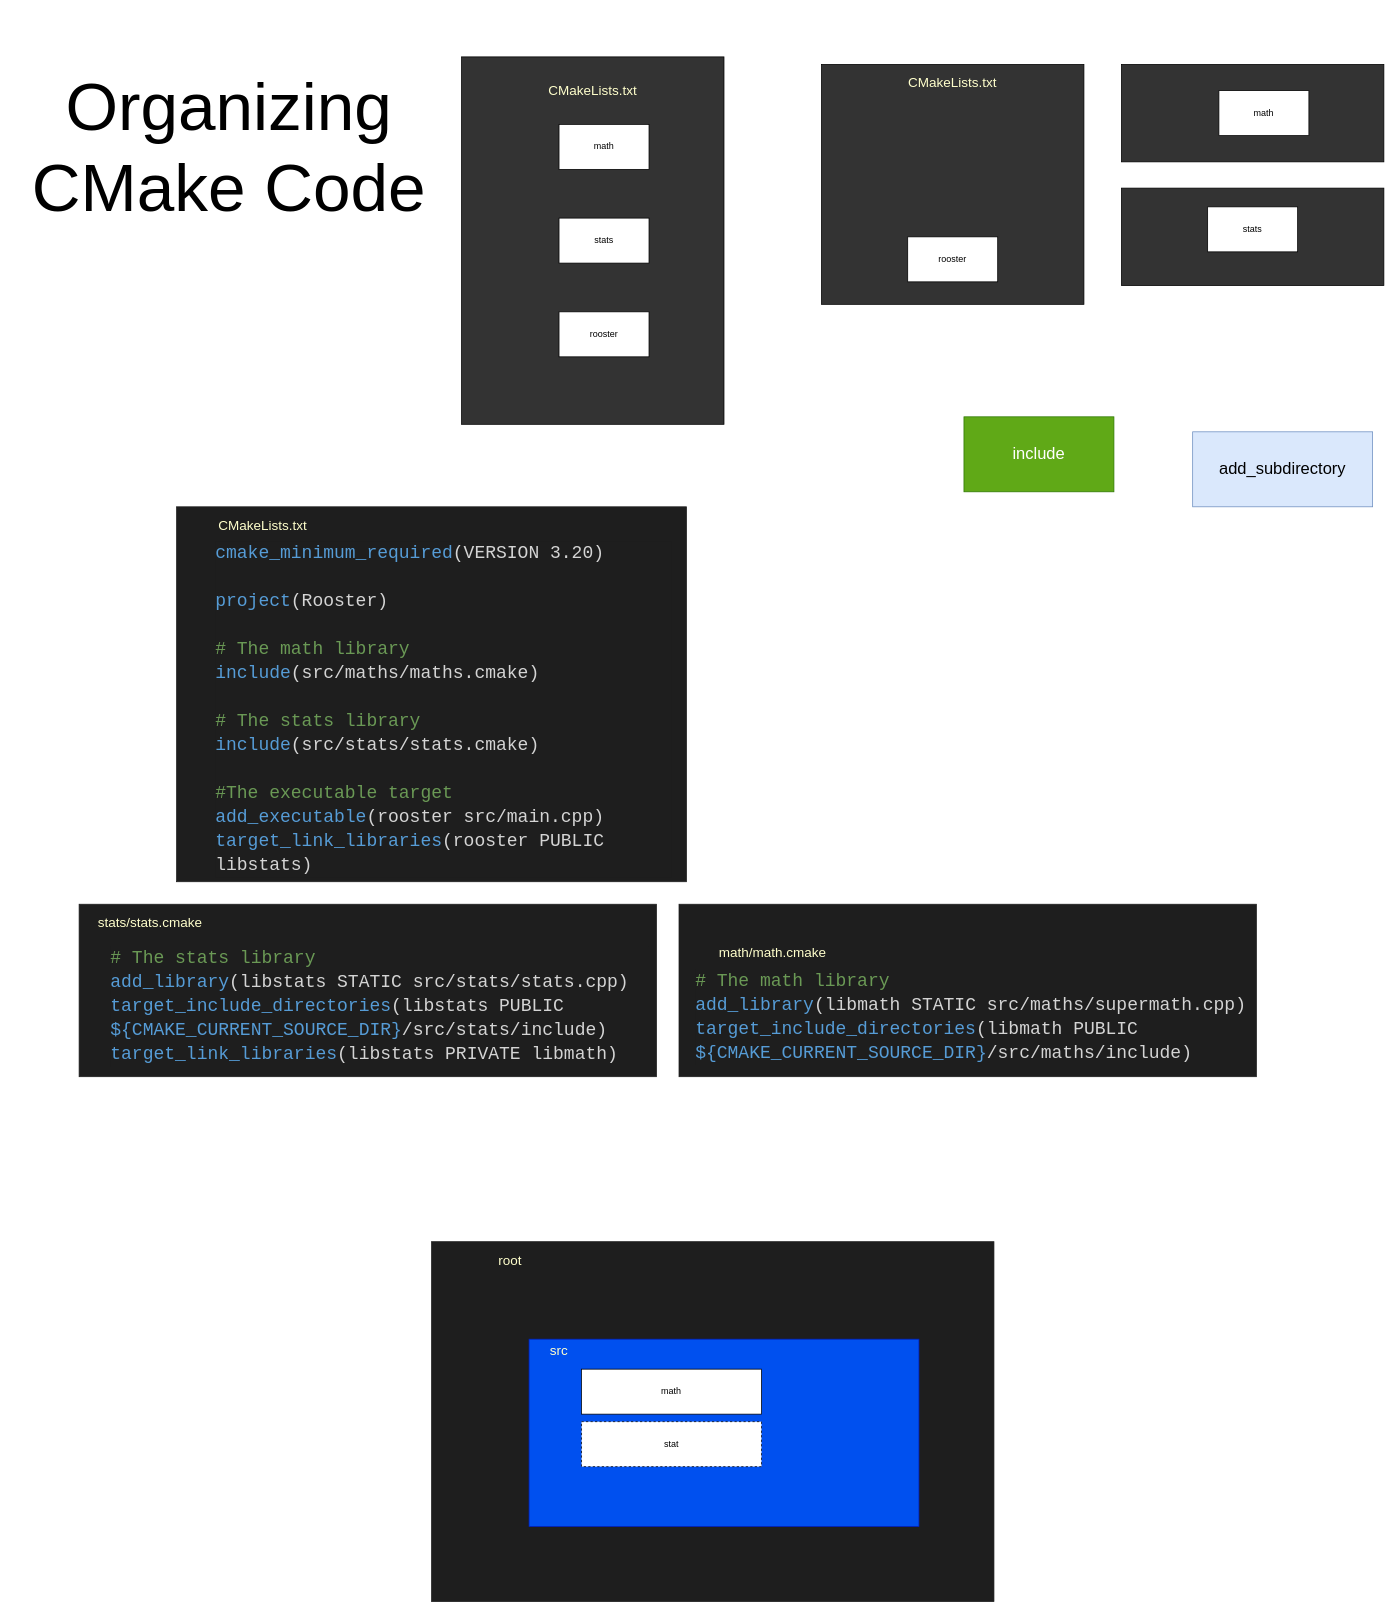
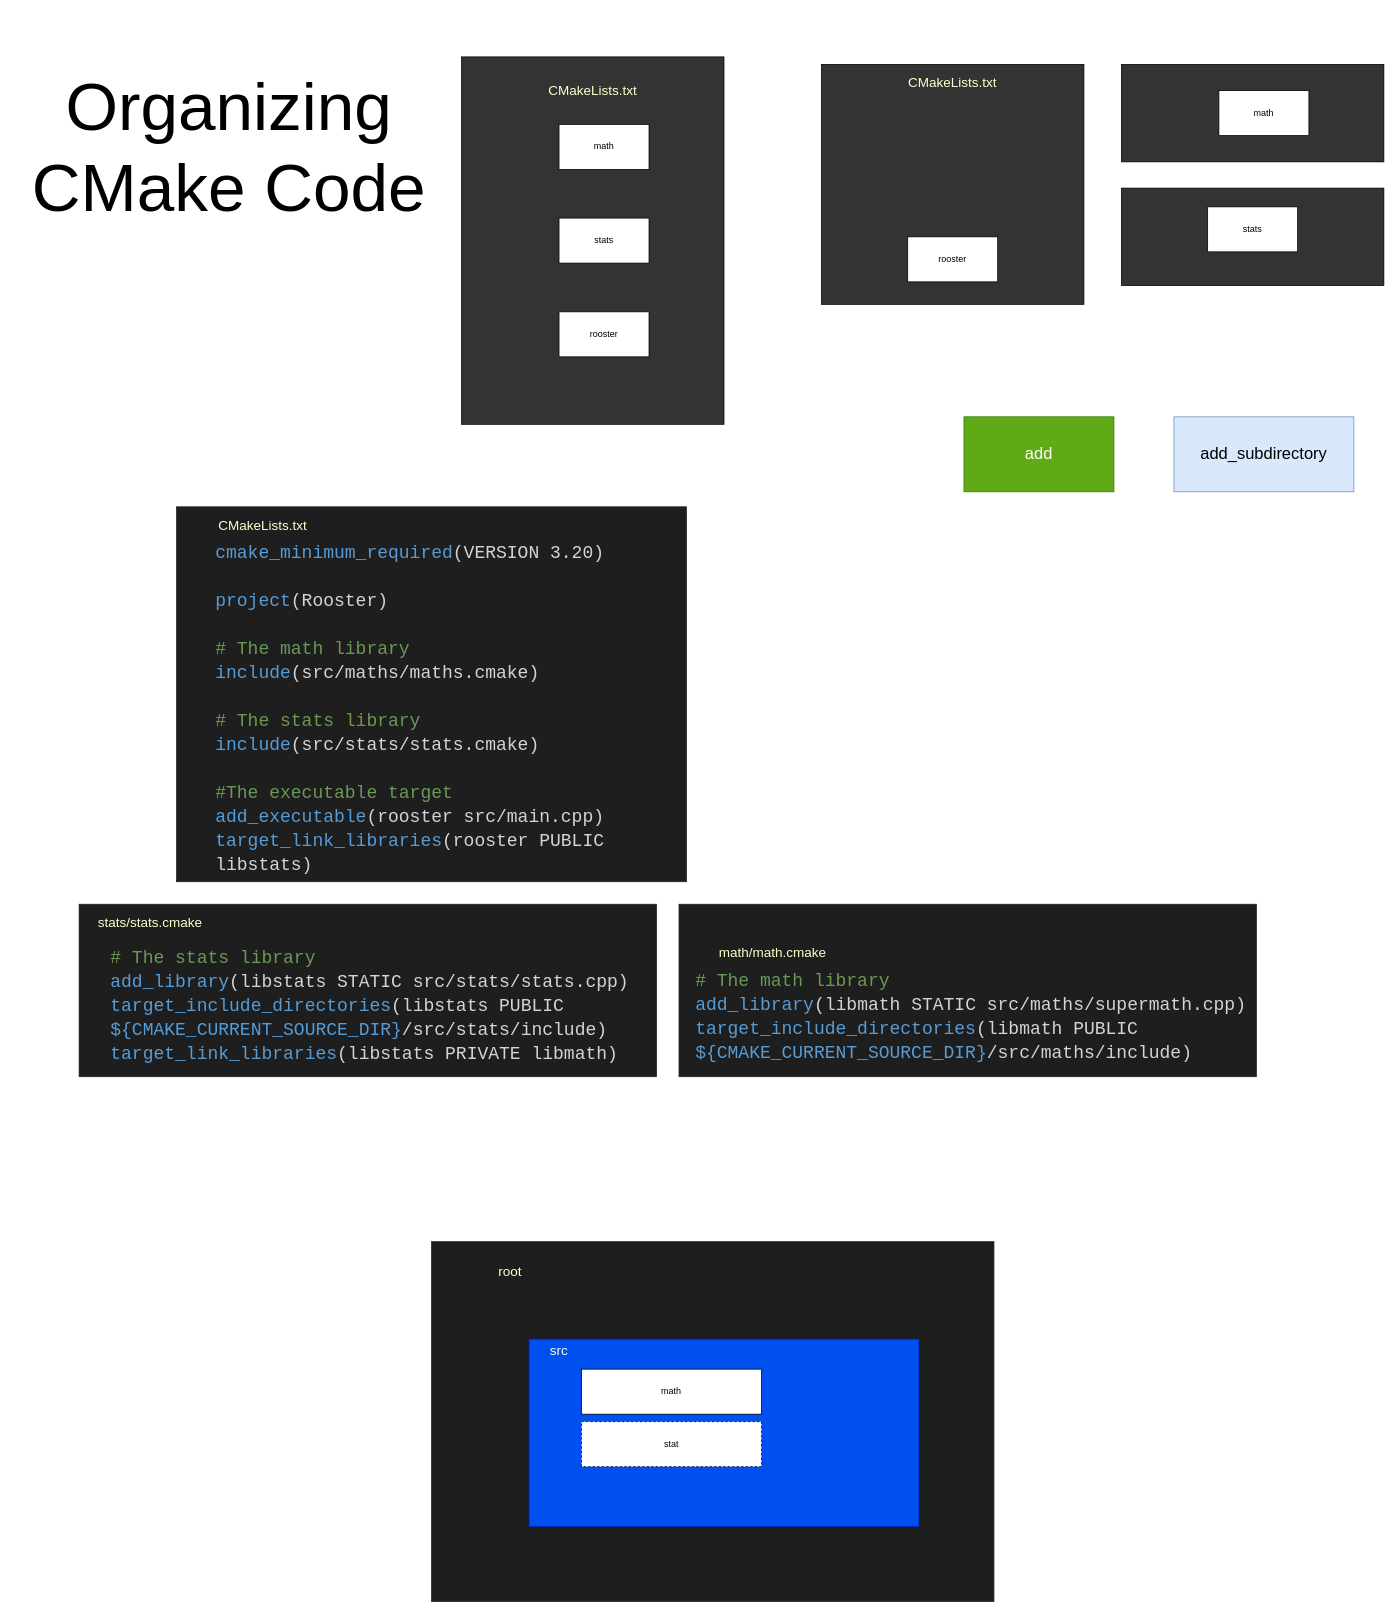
node "include": label "include" -> "add"
node "add_subdirectory": moved (1283, 469) -> (1264, 454)
node "root": moved (510, 1260) -> (510, 1272)
